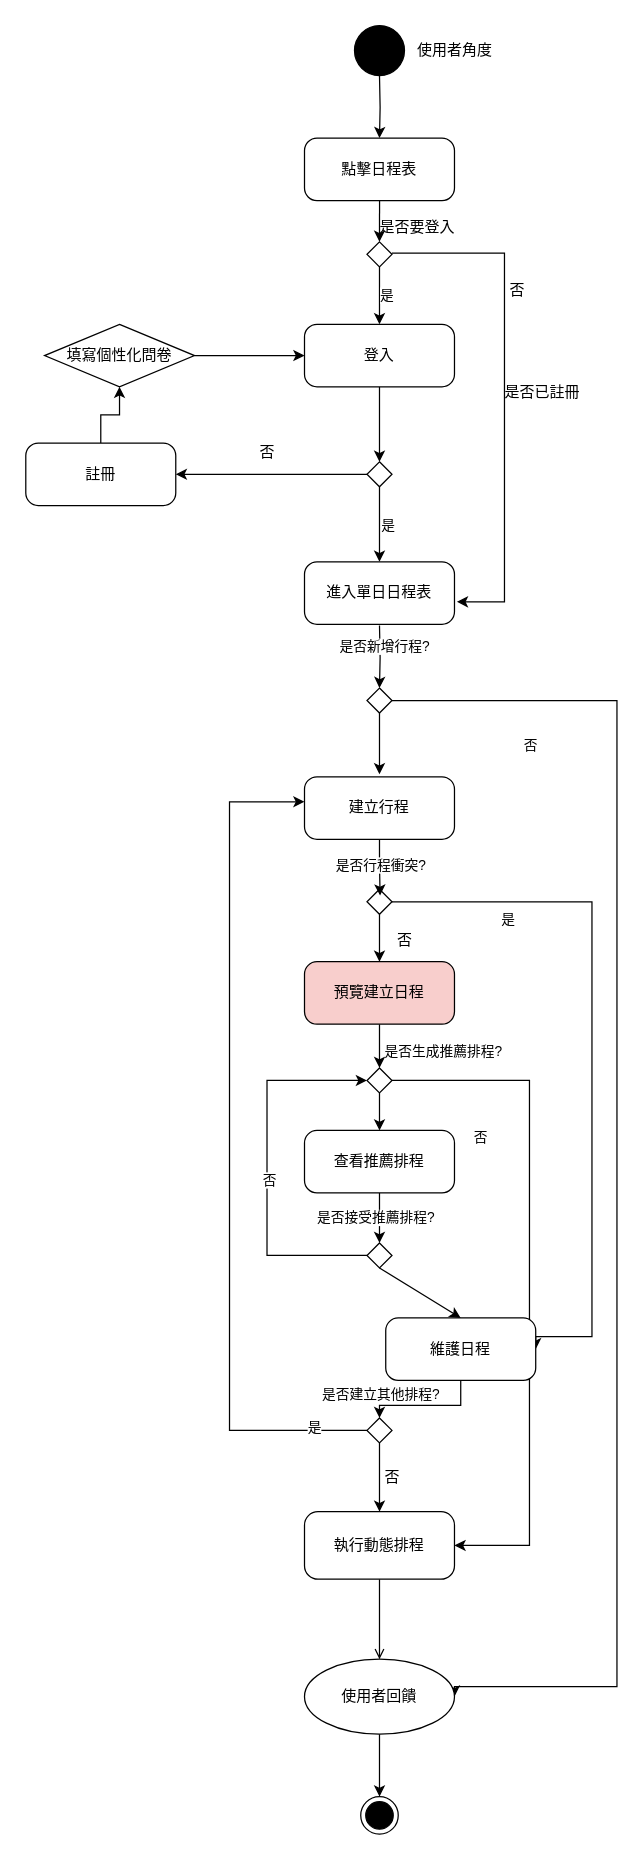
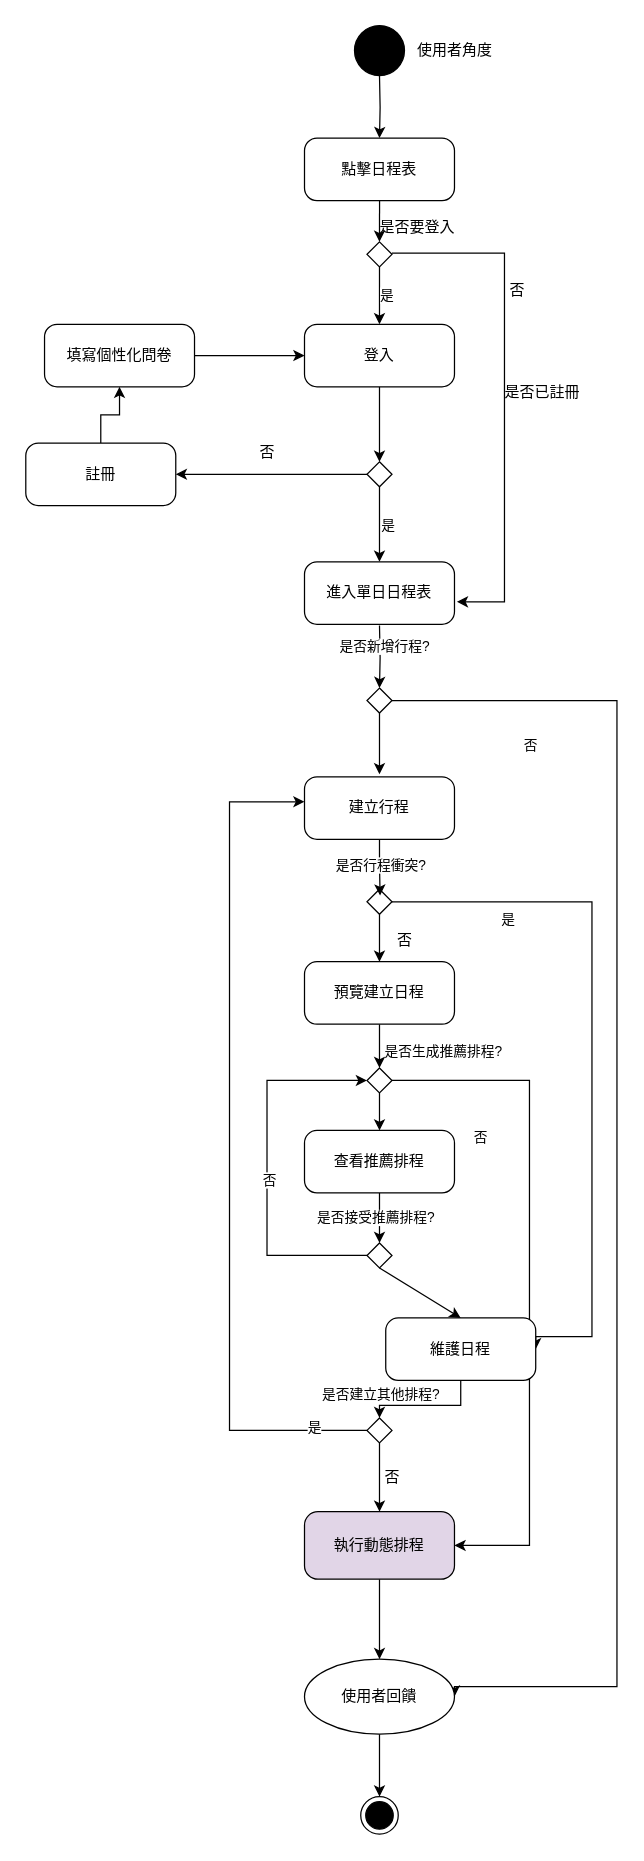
node "填寫個性化問卷": shape diamond -> rounded rectangle
node "預覽建立日程": fillcolor #f8cecc -> #ffffff
node "執行動態排程": fillcolor #ffffff -> #e1d5e7
edge "執行動態排程" -> "使用者回饋": arrowhead open -> classic
